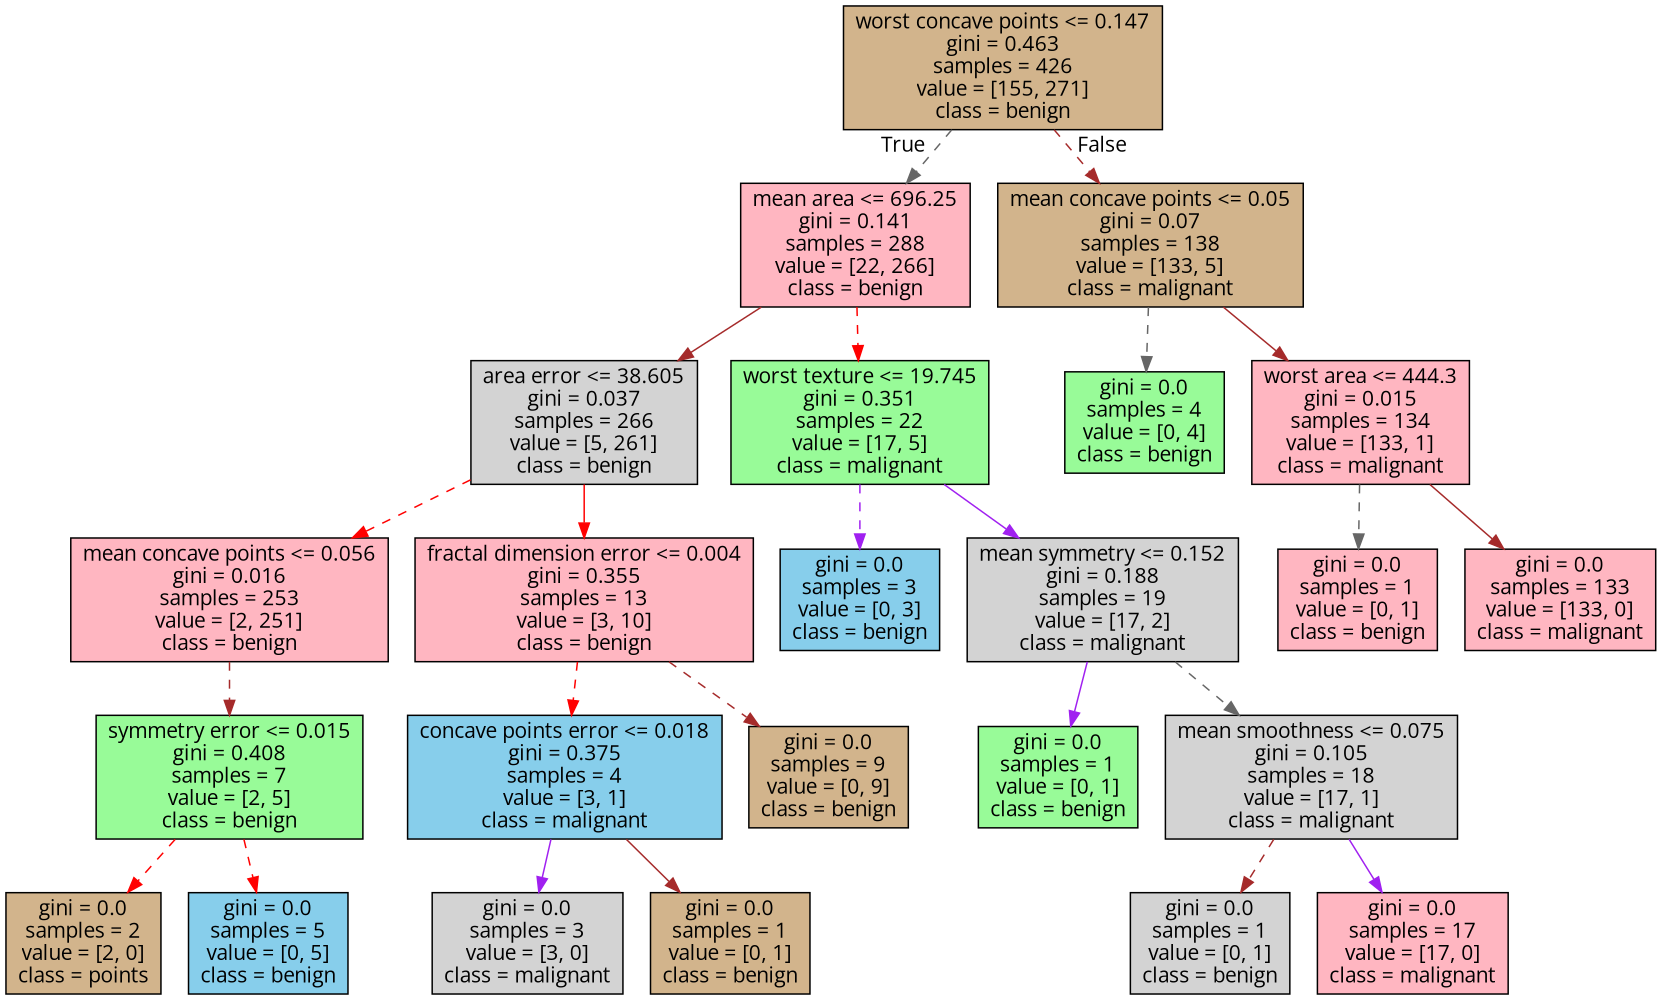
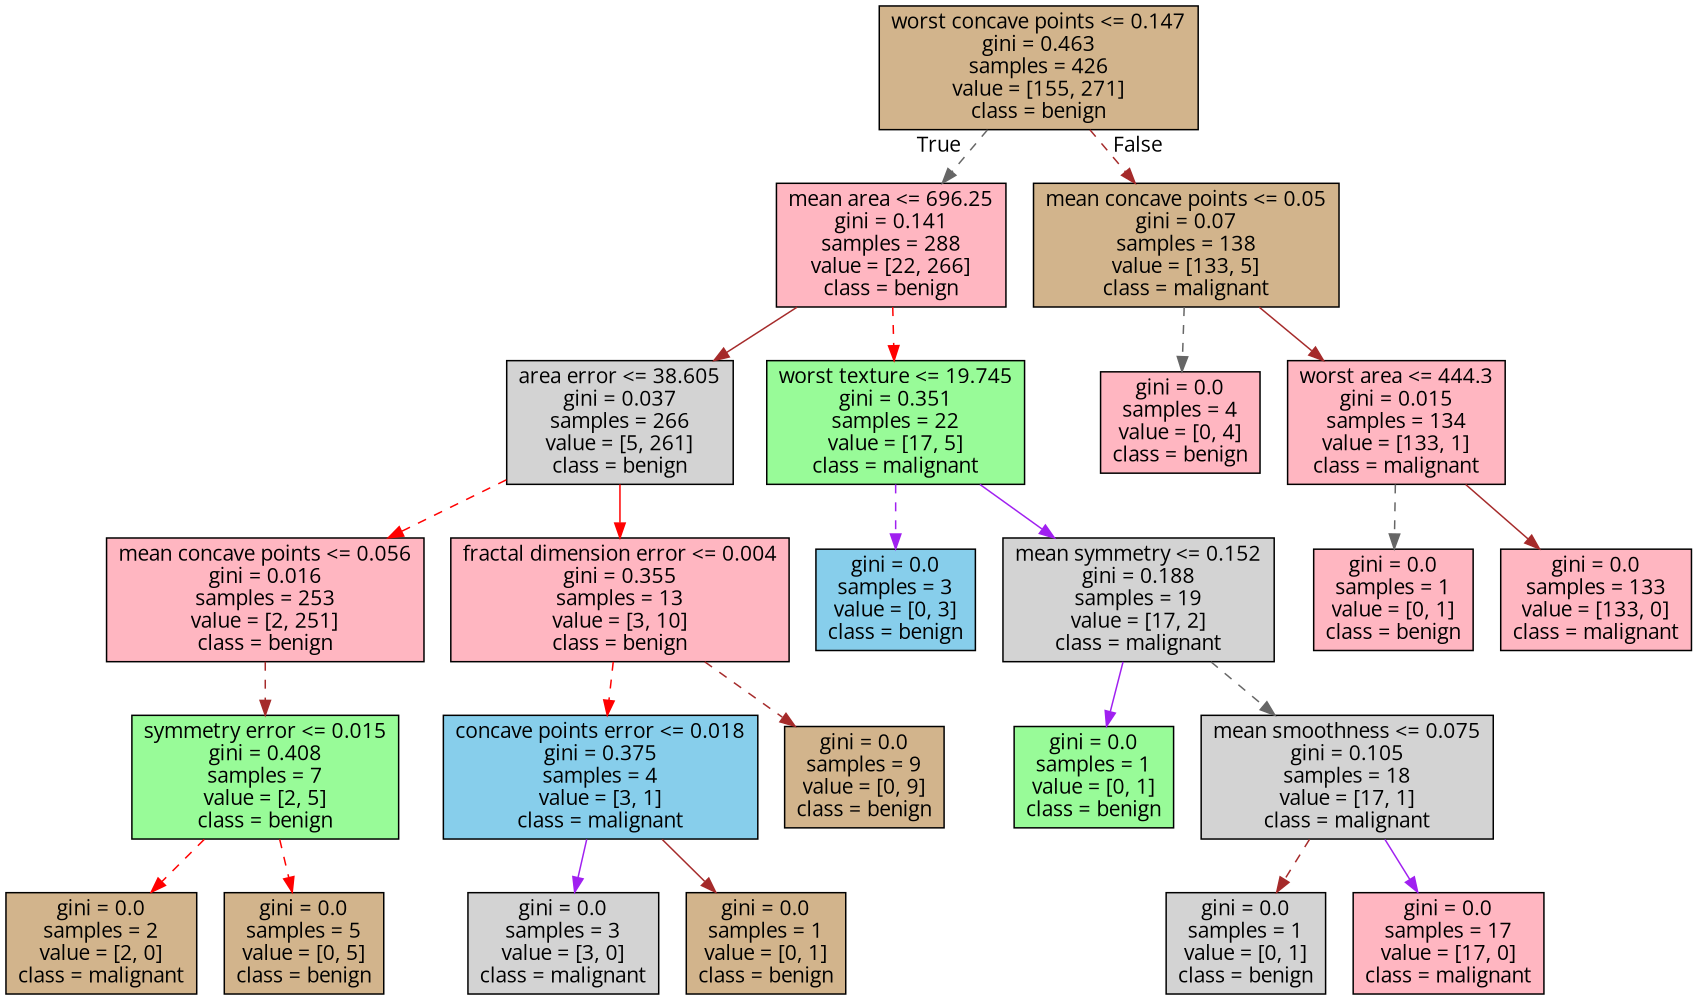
node "gini = 0.0 samples = 4 value = [0, 4] class = benign": fillcolor palegreen -> lightpink
node "gini = 0.0 samples = 2 value = [2, 0] class = points": label "gini = 0.0 samples = 2 value = [2, 0] class = points" -> "gini = 0.0 samples = 2 value = [2, 0] class = malignant"
node "gini = 0.0 samples = 5 value = [0, 5] class = benign": fillcolor skyblue -> tan
